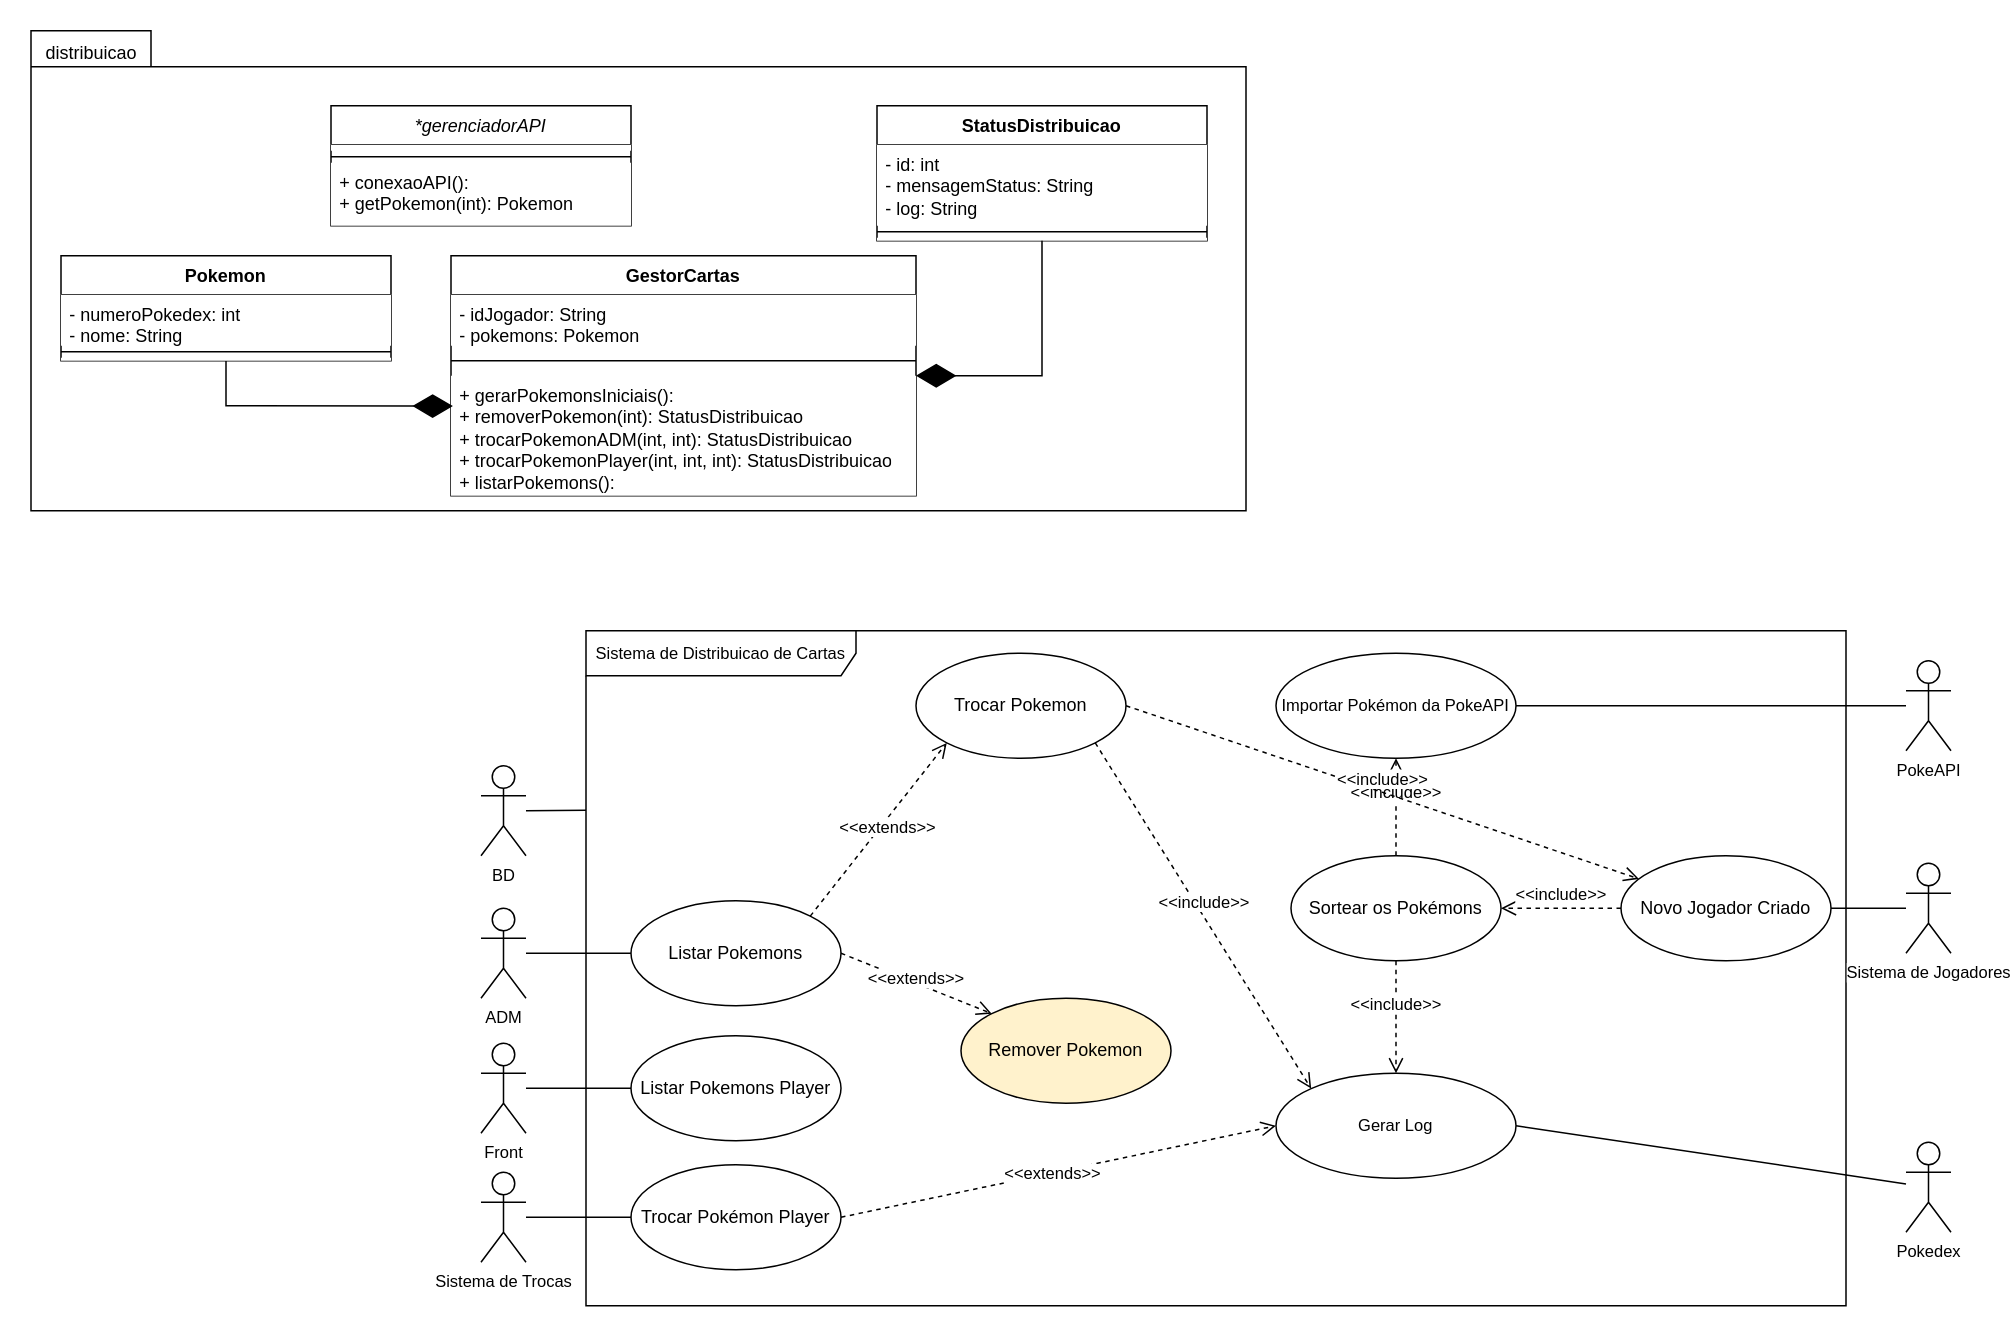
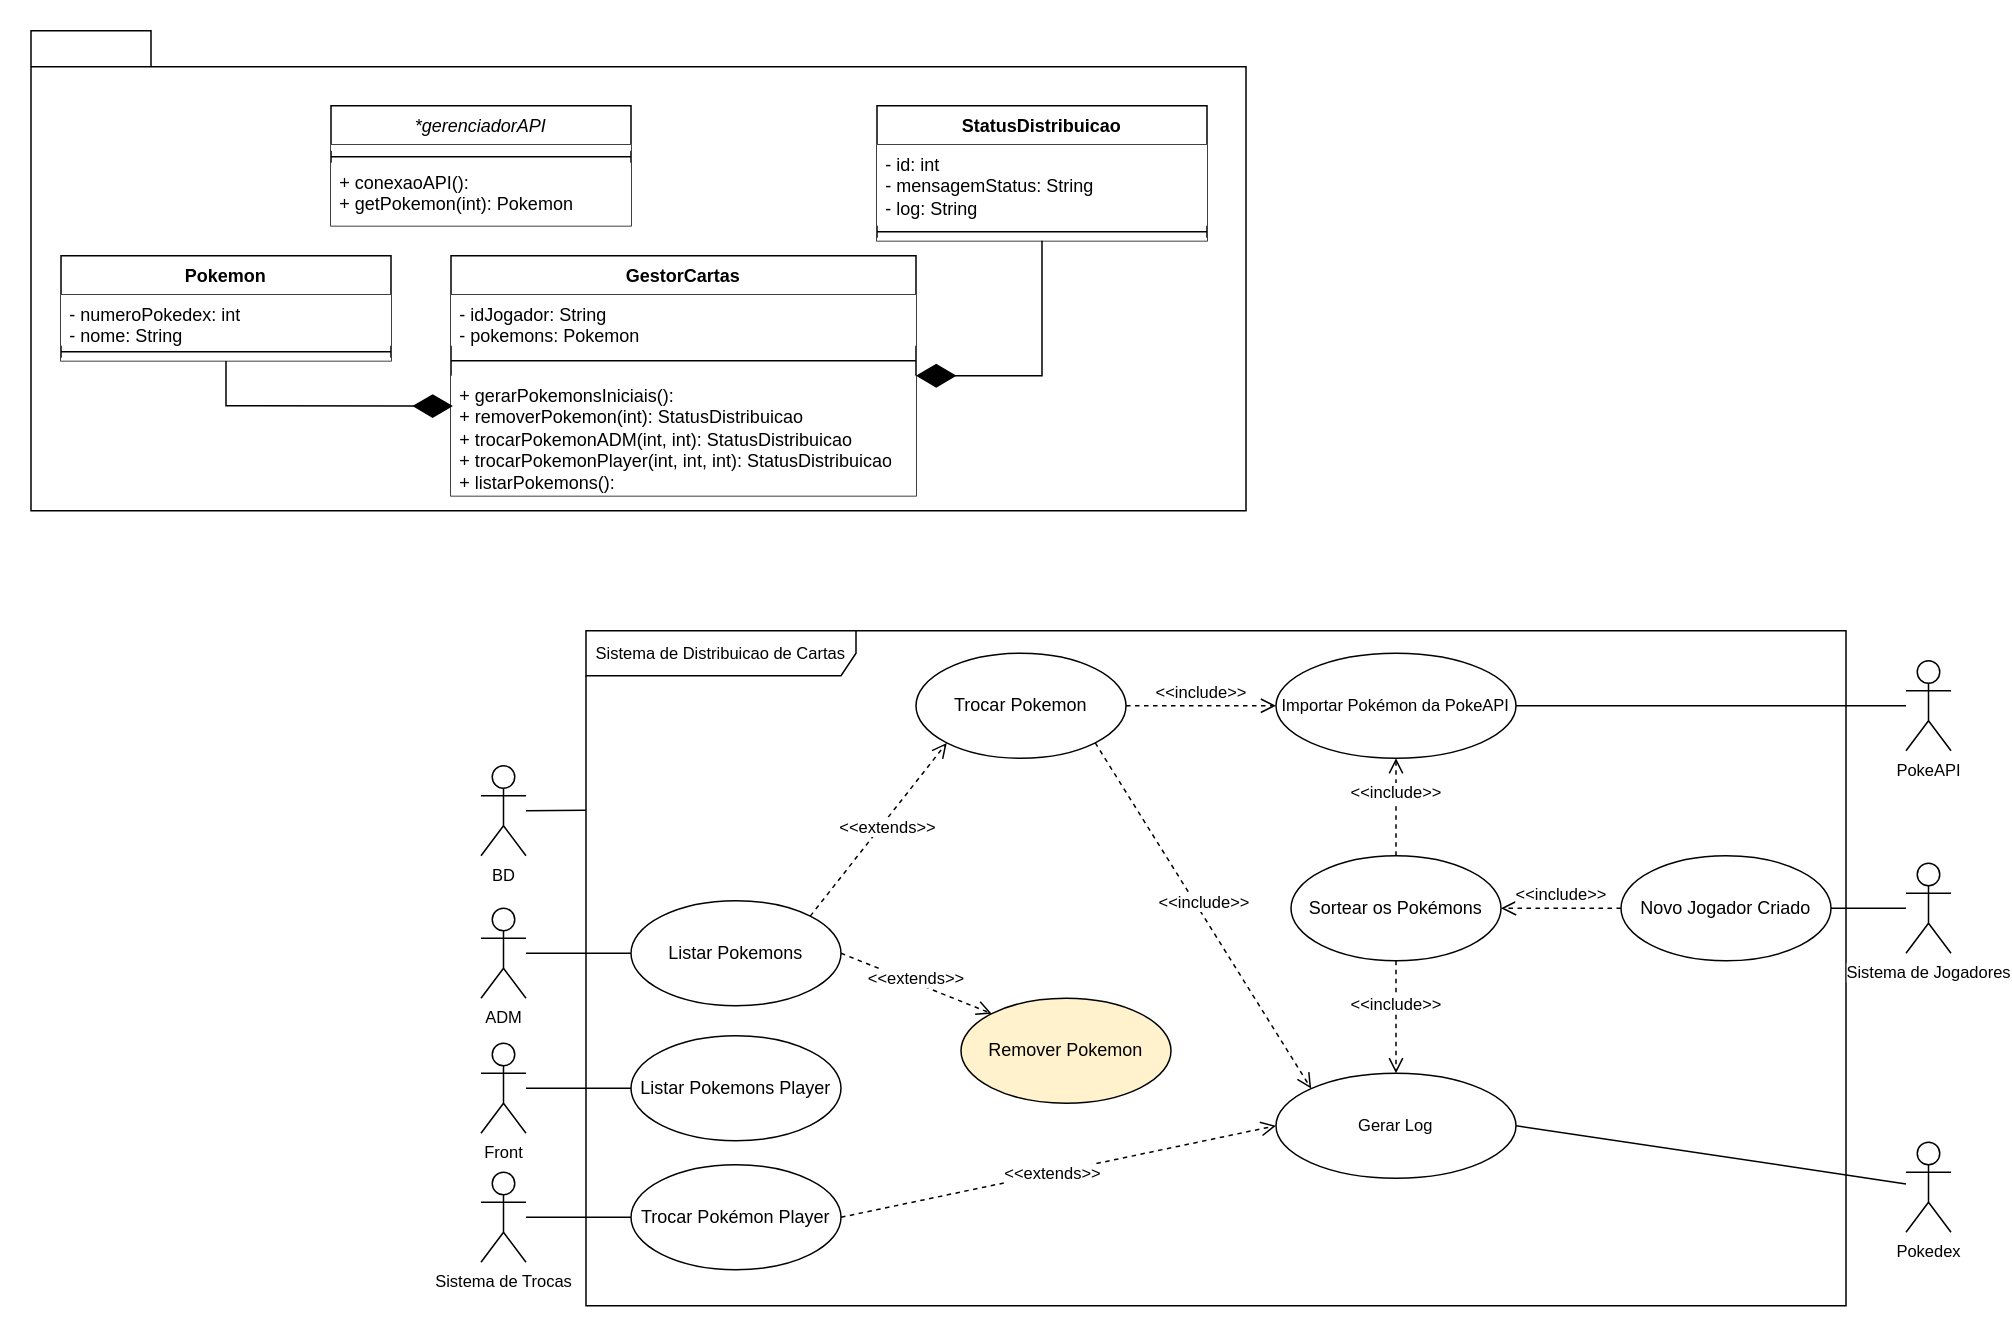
node "distribuicao": removed
edge "Trocar Pokemon" -> "Novo Jogador Criado": now "Trocar Pokemon" -> "Importar Pokémon da PokeAPI"
